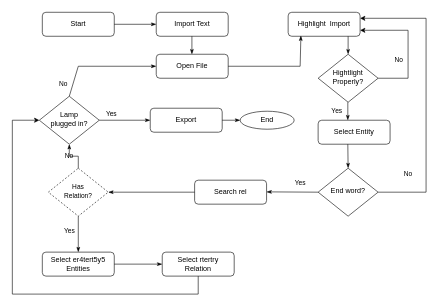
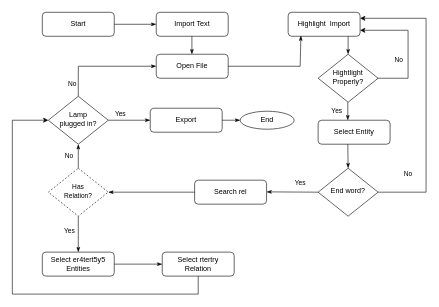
node "Lamp plugged in?": moved (69, 120) -> (78, 120)
